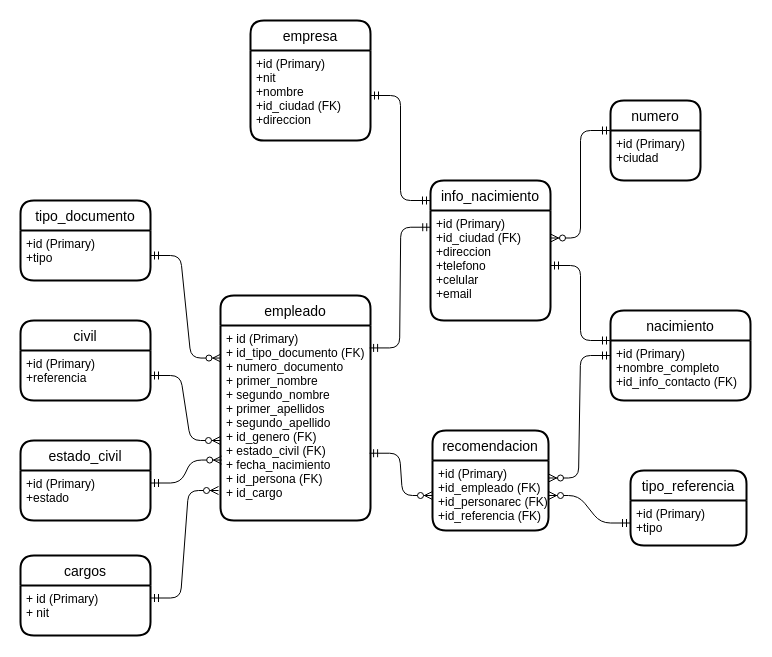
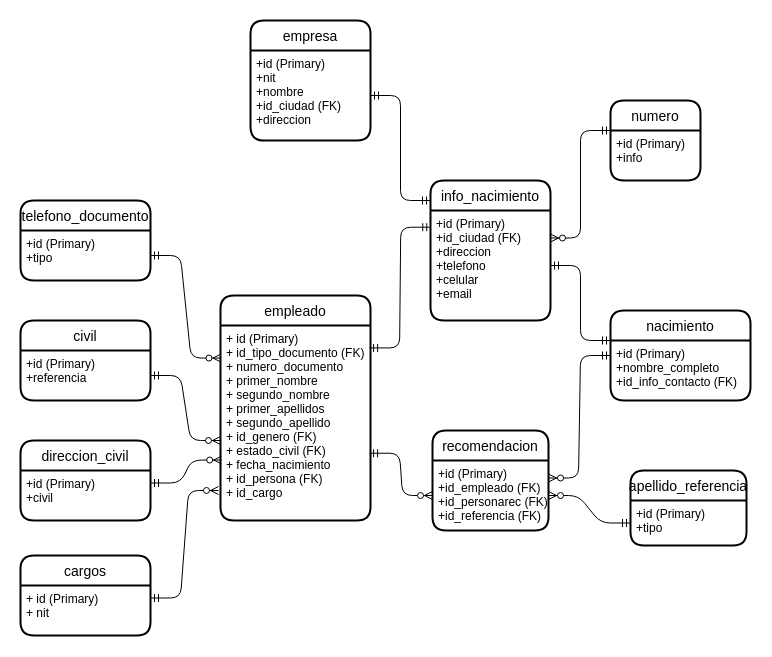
node "+id (Primary) +ciudad": label "+id (Primary) +ciudad" -> "+id (Primary) +info"
node "tipo_documento": label "tipo_documento" -> "telefono_documento"
node "estado_civil": label "estado_civil" -> "direccion_civil"
node "+id (Primary) +estado": label "+id (Primary) +estado" -> "+id (Primary) +civil"
node "tipo_referencia": label "tipo_referencia" -> "apellido_referencia"
